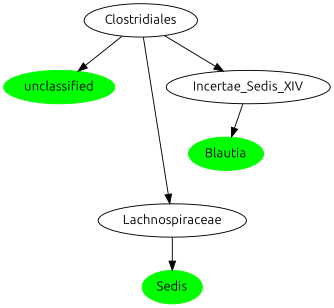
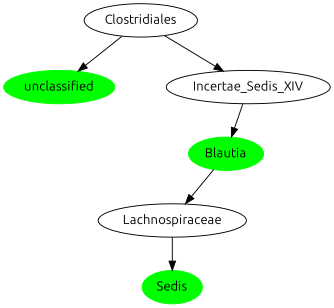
edge "Clostridiales" -> "Lachnospiraceae": now "Blautia" -> "Lachnospiraceae"
